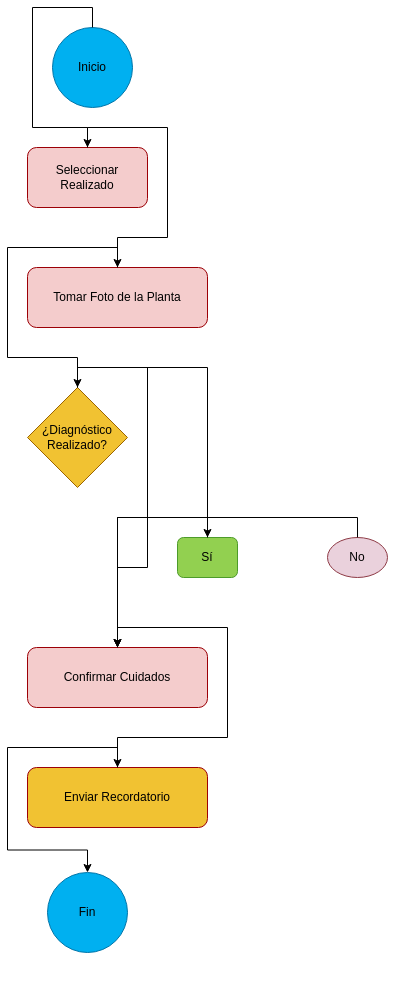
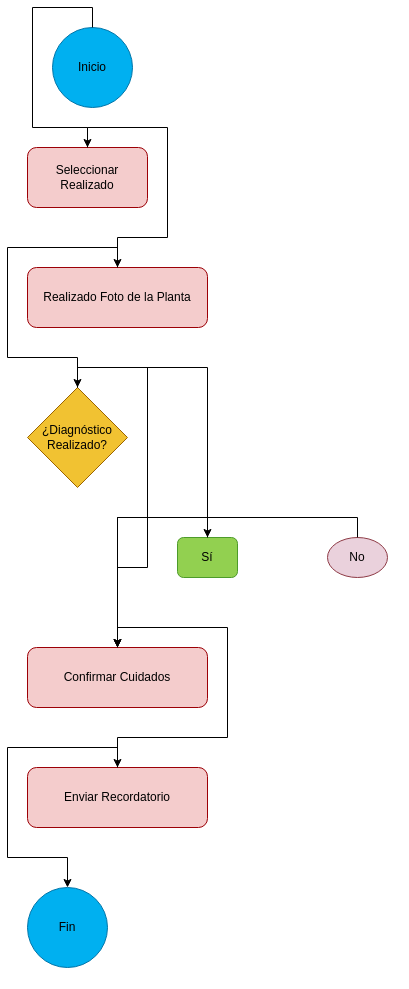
node "Tomar Foto de la Planta": label "Tomar Foto de la Planta" -> "Realizado Foto de la Planta"
node "Enviar Recordatorio": fillcolor #f1c232 -> #f4cccc
node "Fin": moved (88, 913) -> (68, 928)
